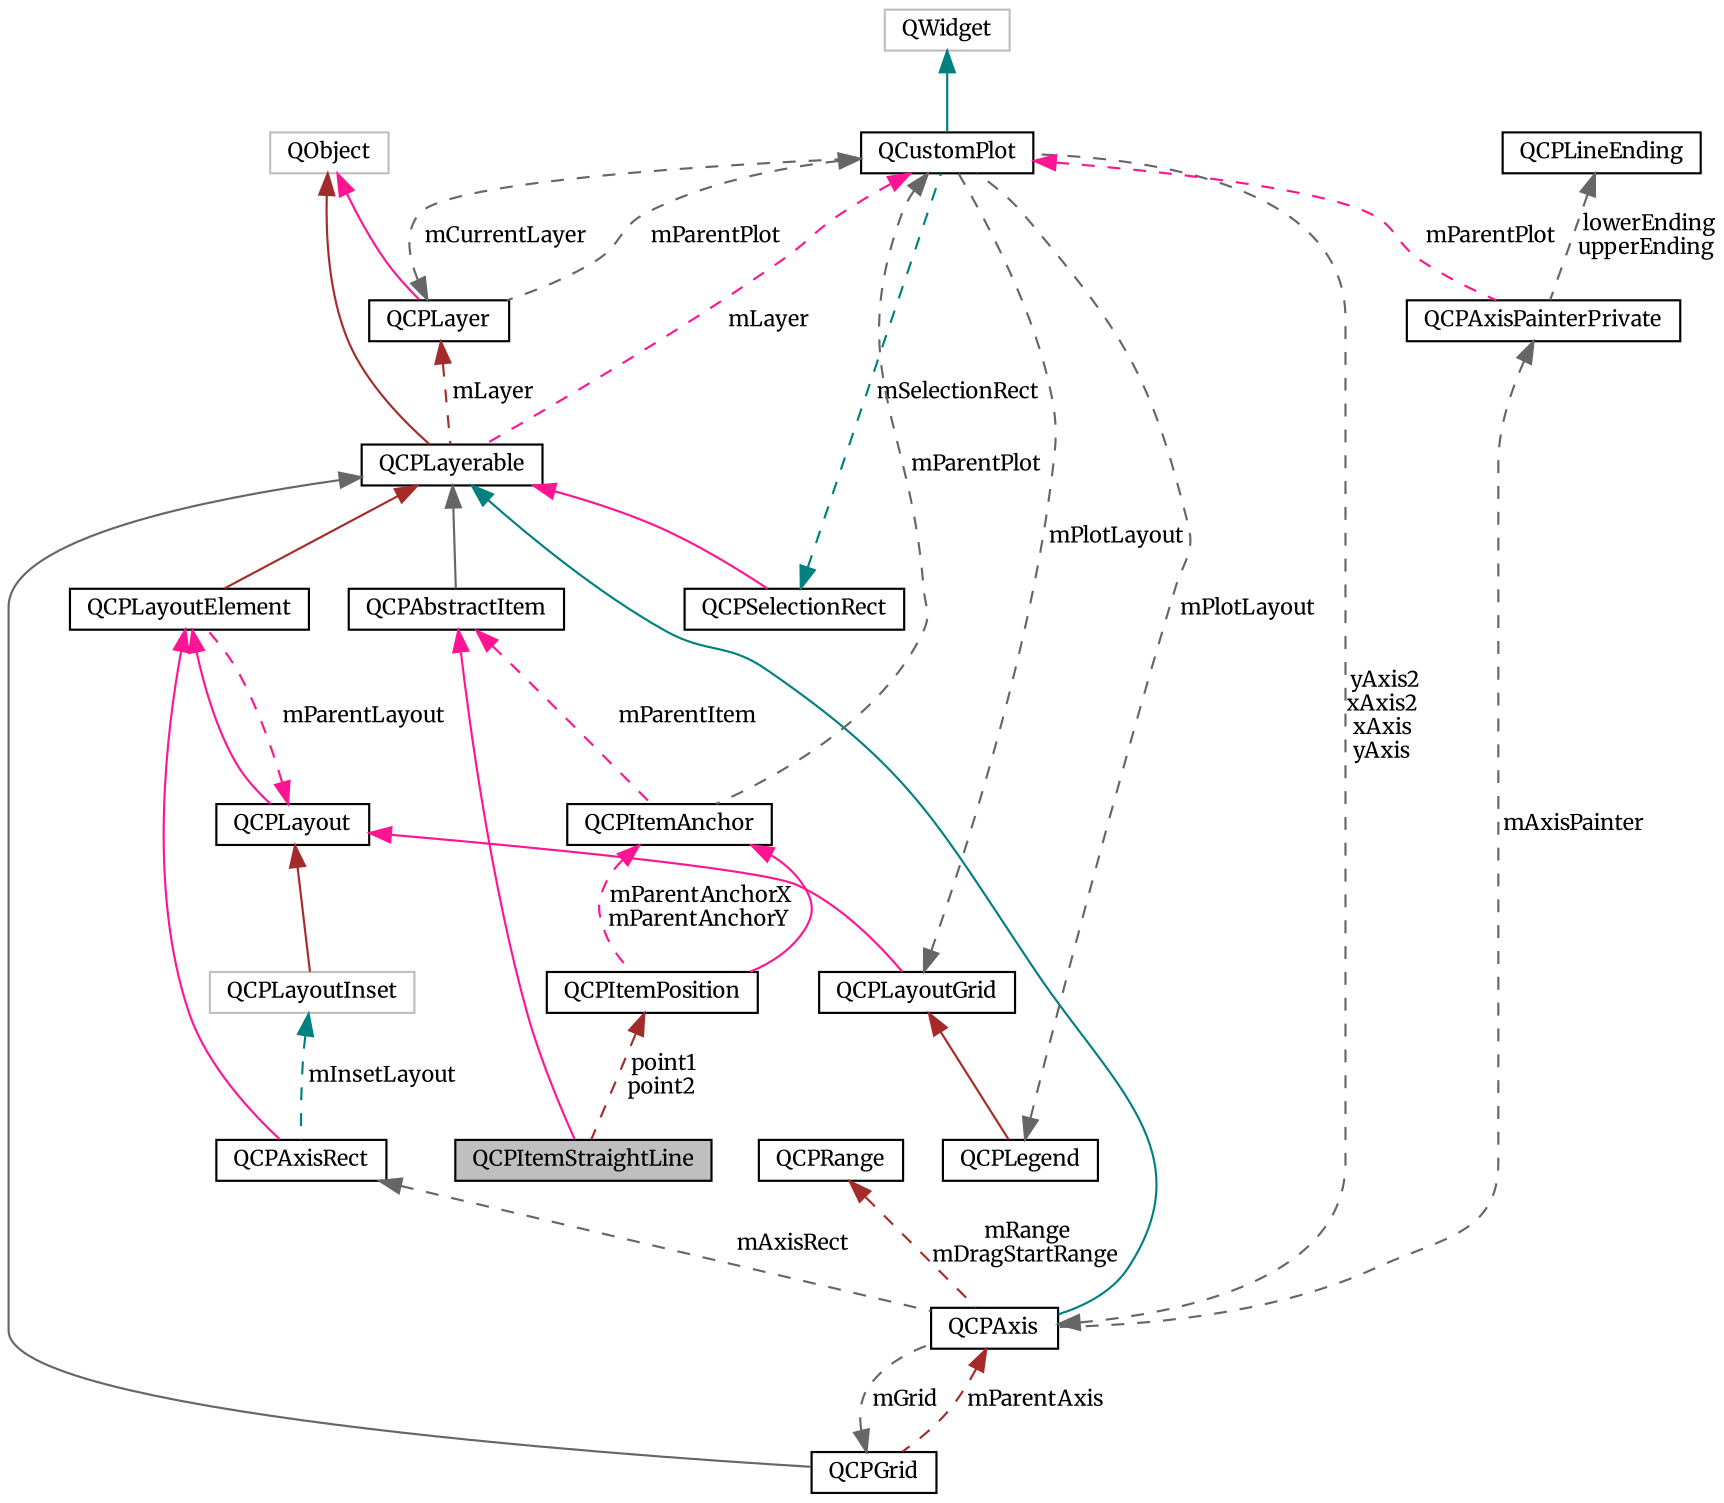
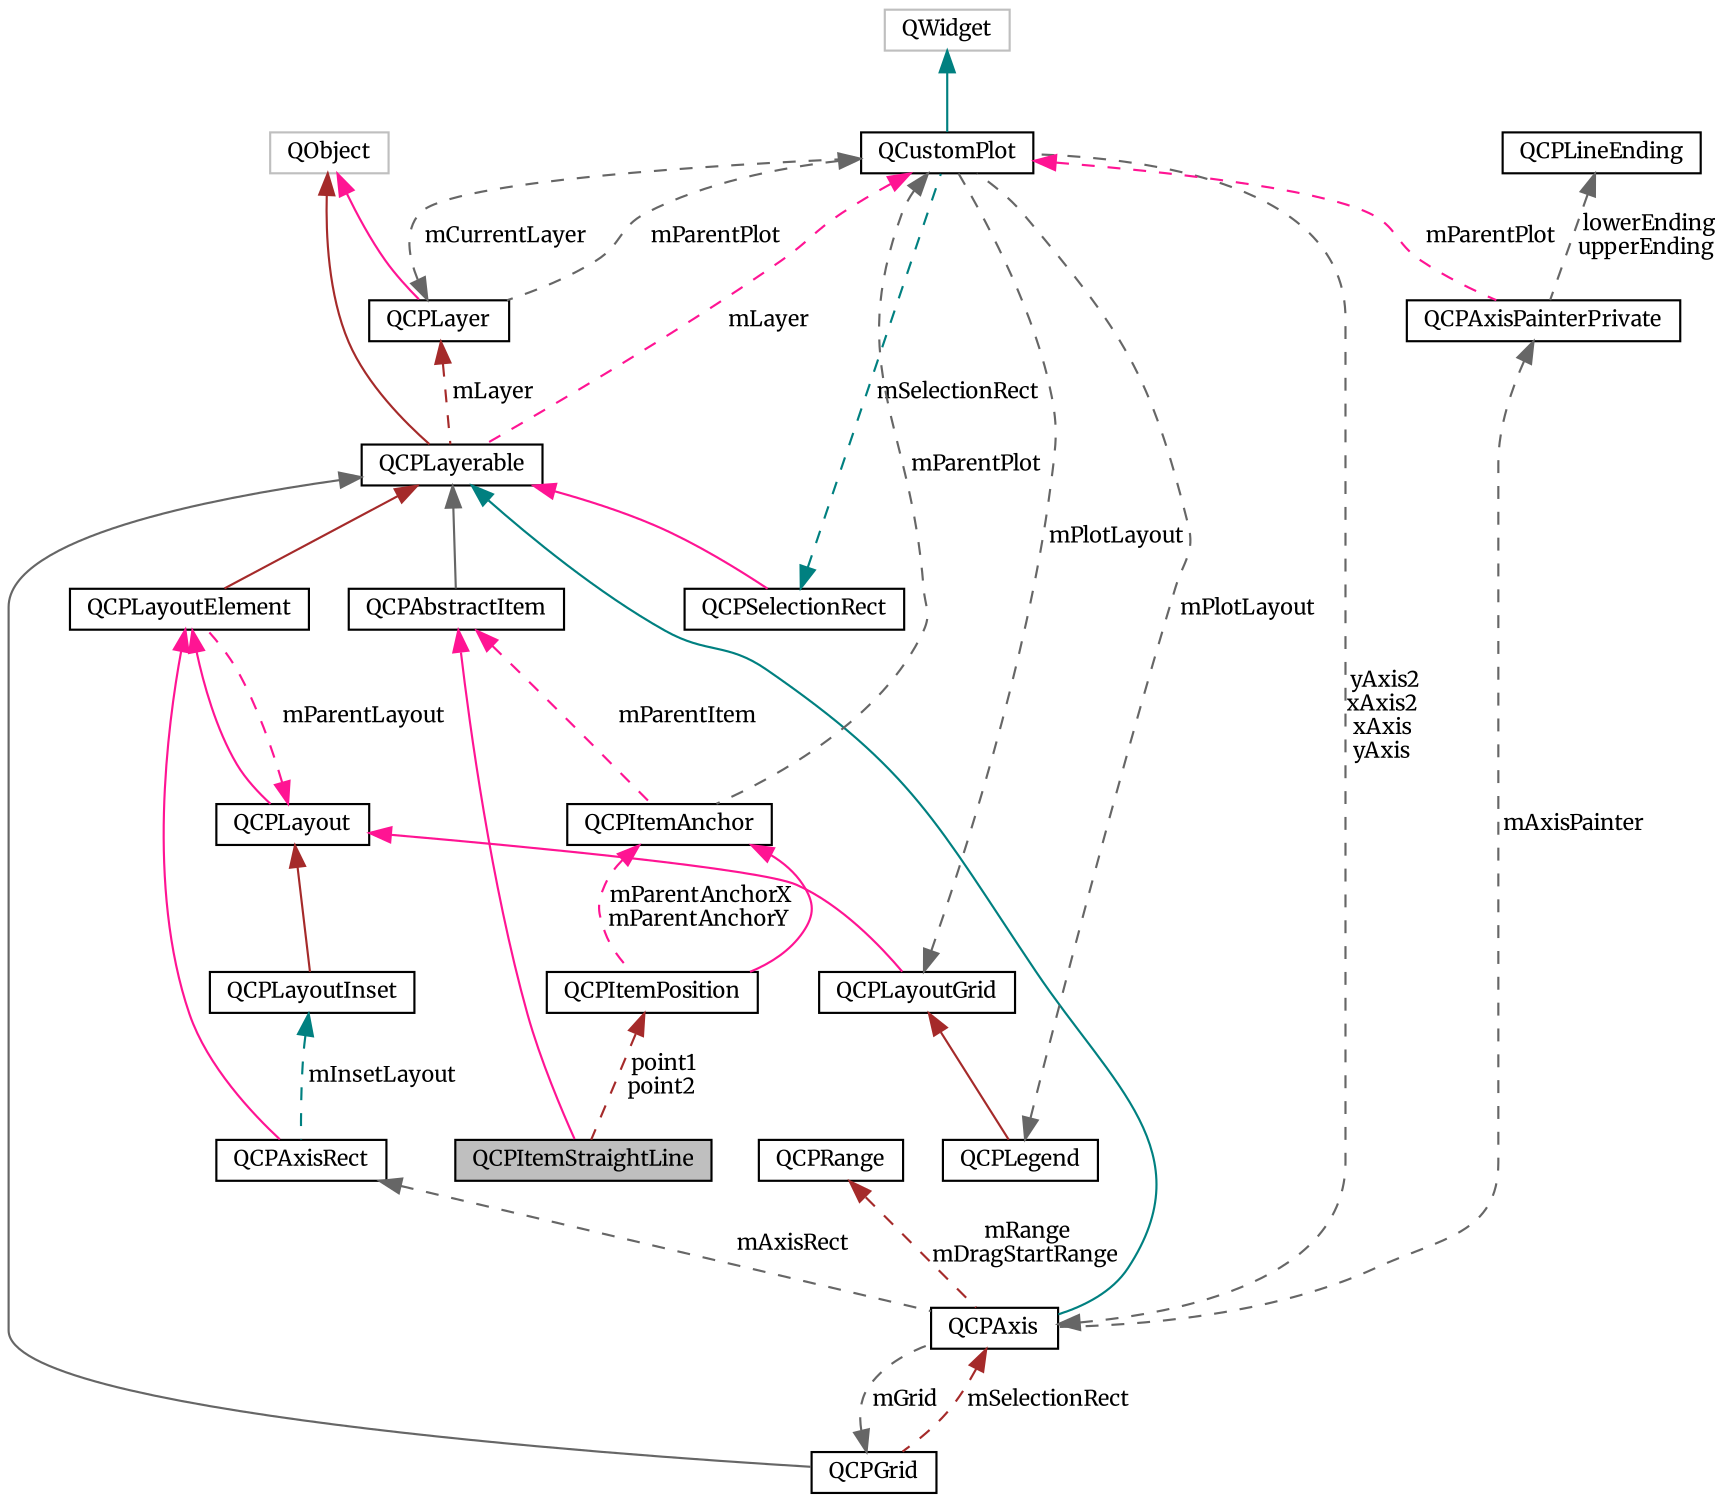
node "QCPLayoutInset": color grey75 -> black
edge "QCPGrid" -> "QCPAxis": label " mParentAxis" -> " mSelectionRect"
